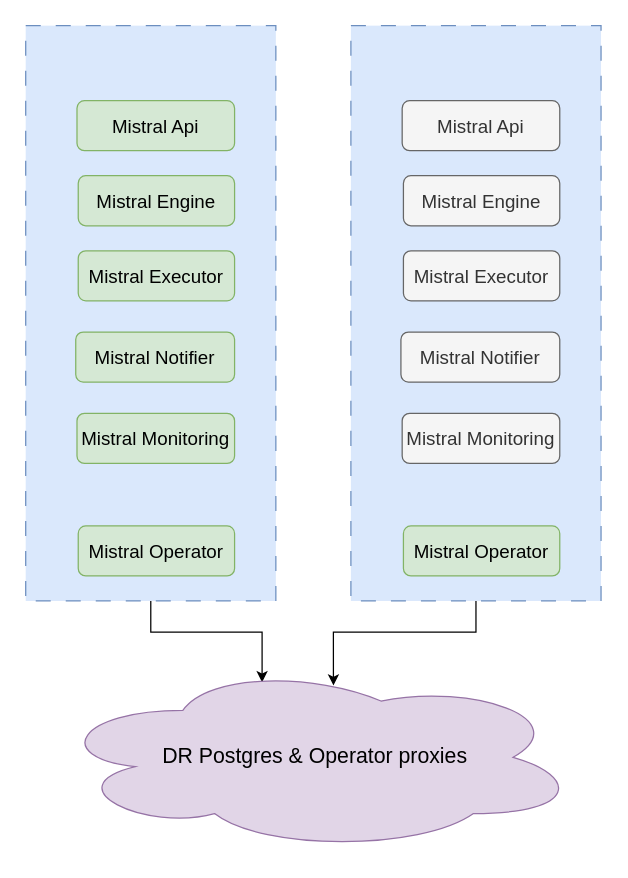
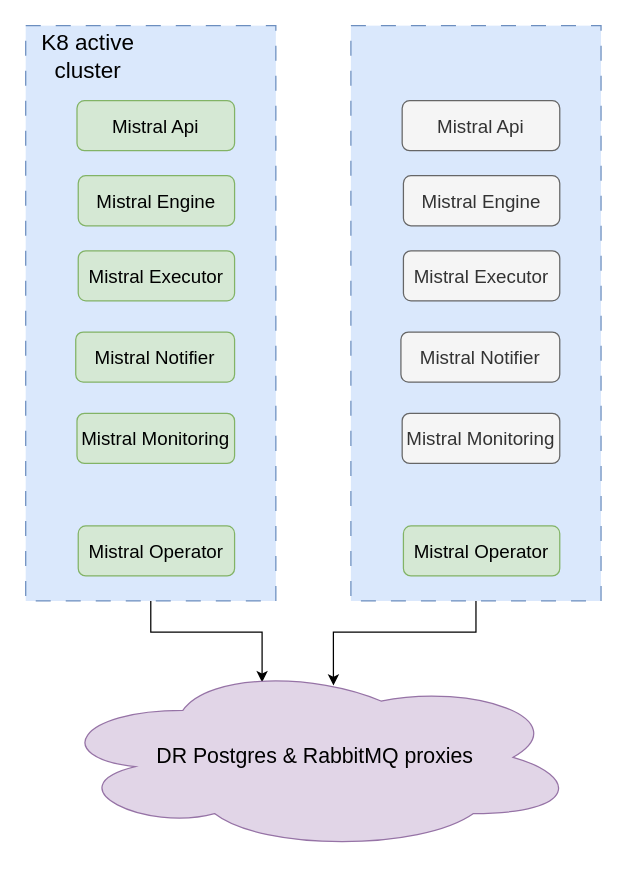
node "K8 active cluster": added
node "DR Postgres & Operator proxies": label "DR Postgres & Operator proxies" -> "DR Postgres & RabbitMQ proxies"
